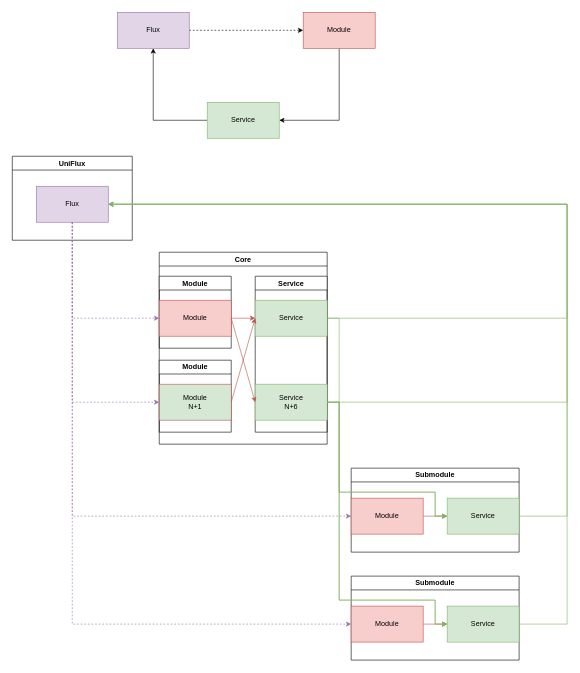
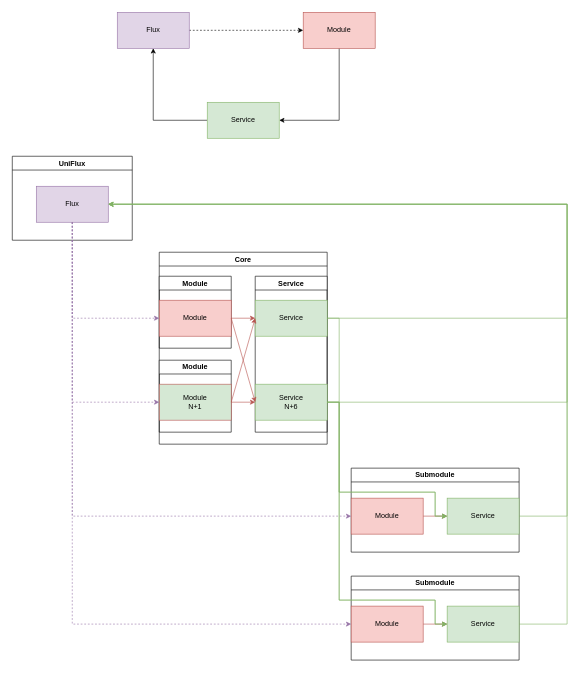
edge "Module N+1" -> "Service N+6": added
